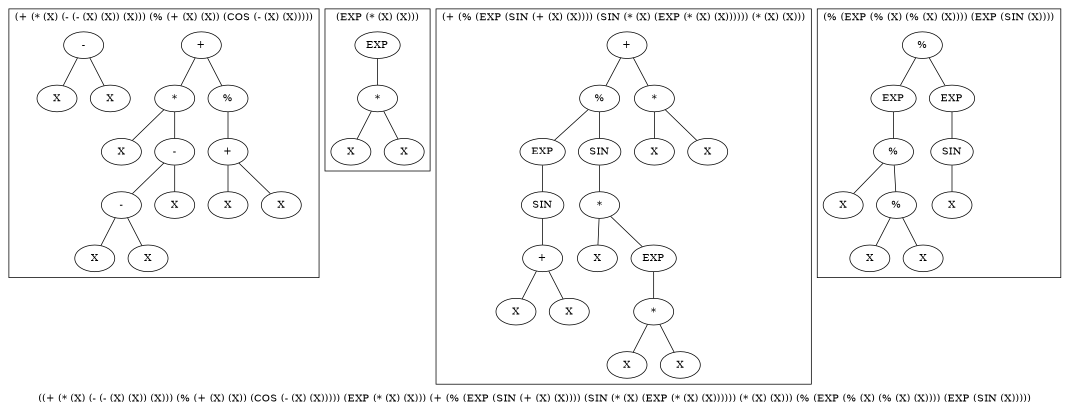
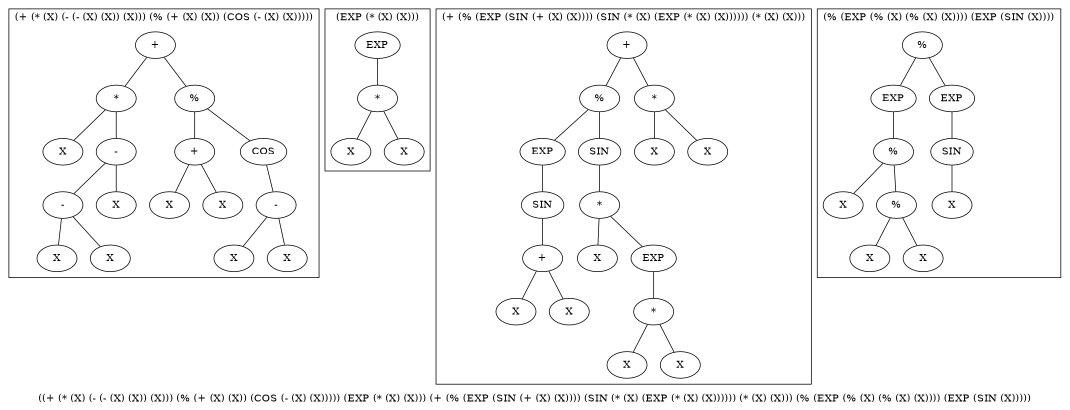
node "COS": added
